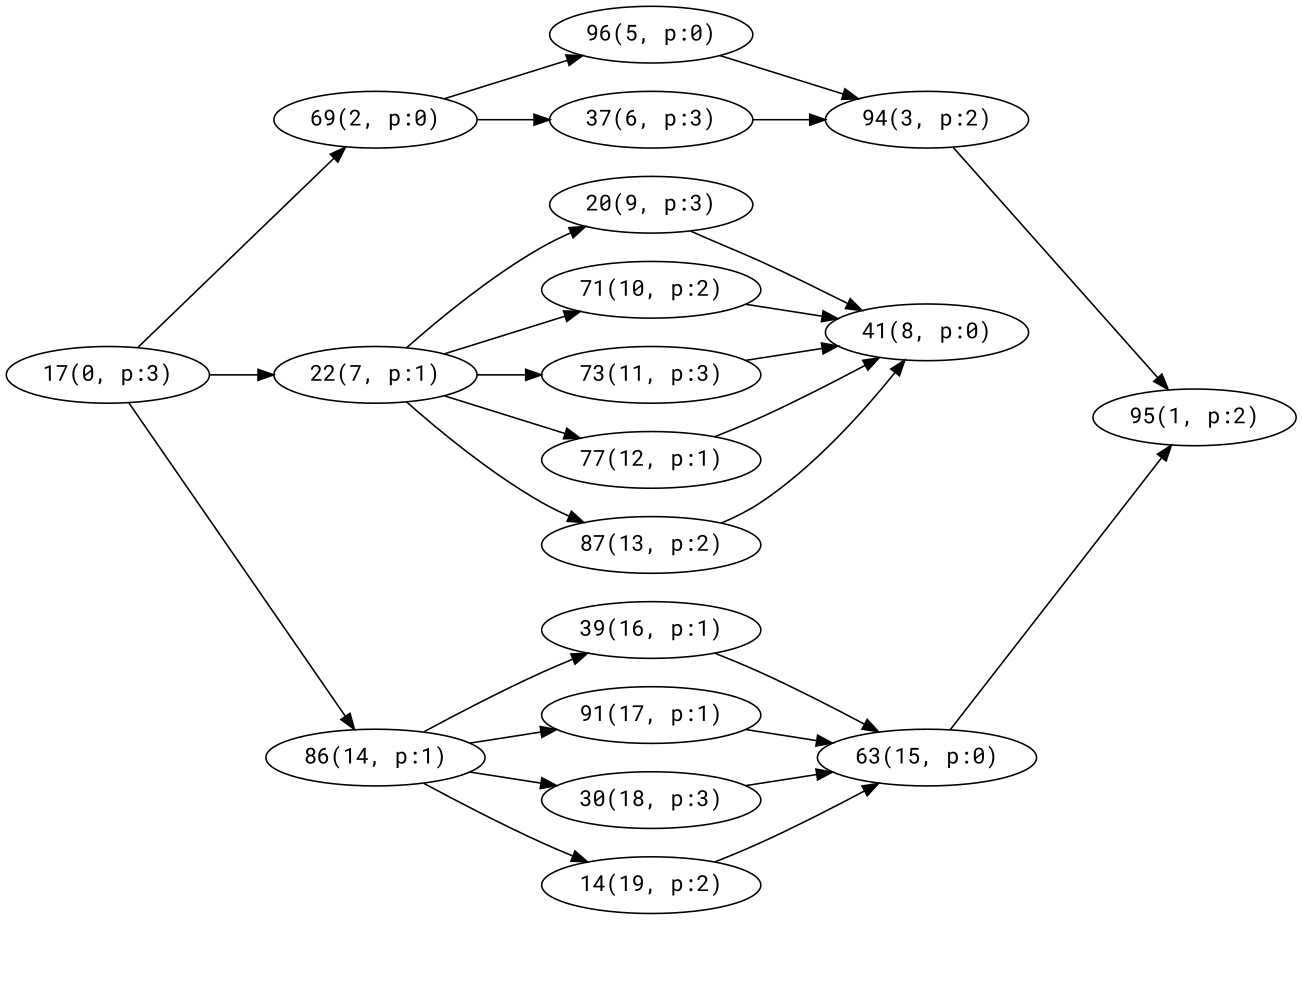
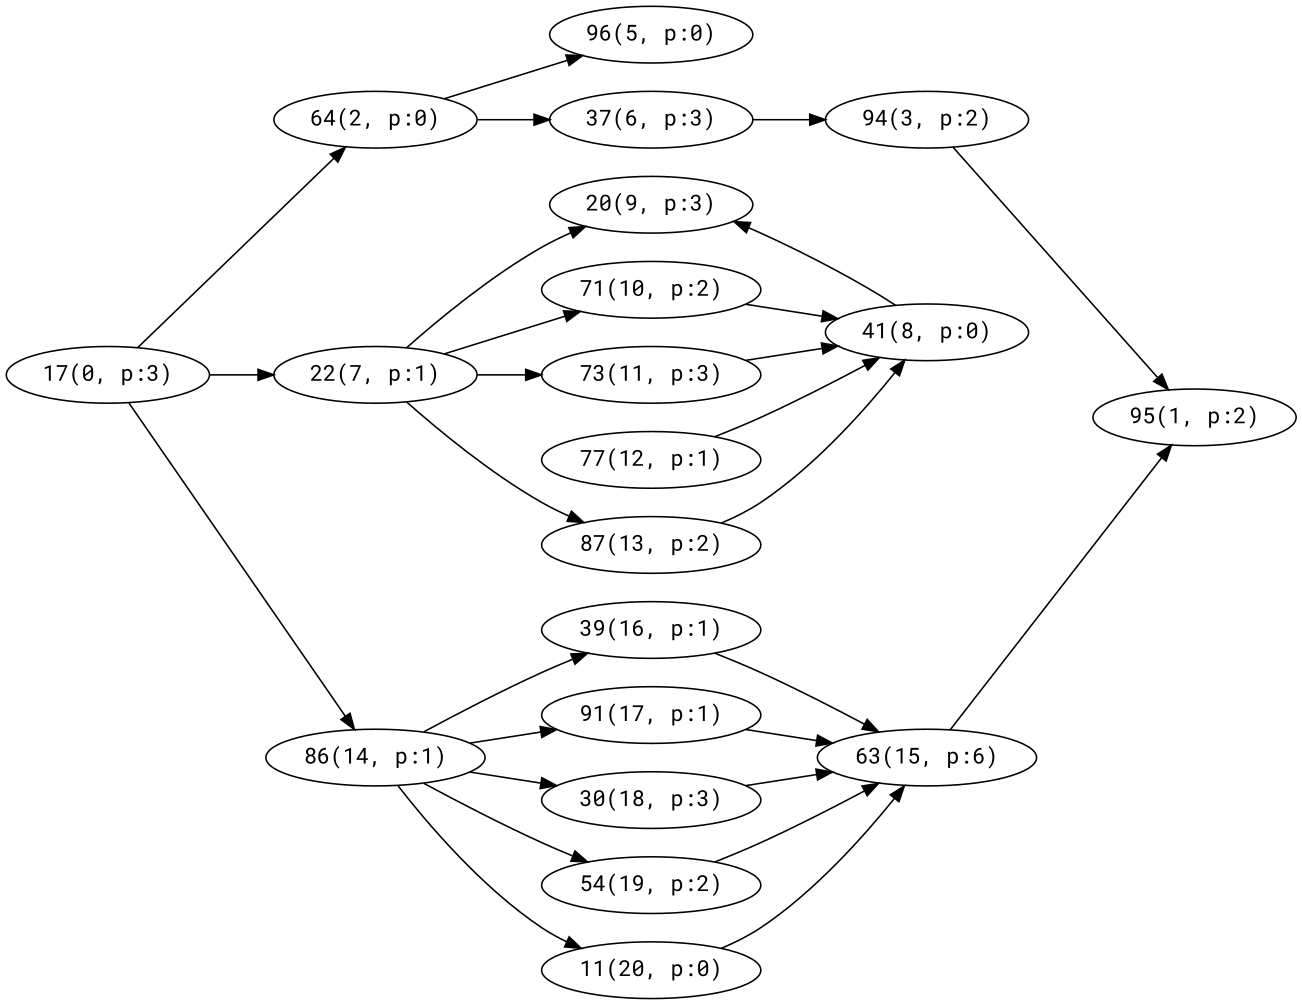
edge "96(5, p:0)" -> "94(3, p:2)": removed
node "69(2, p:0)": label "69(2, p:0)" -> "64(2, p:0)"
edge "20(9, p:3)" -> "41(8, p:0)": reversed
edge "22(7, p:1)" -> "77(12, p:1)": removed
node "63(15, p:0)": label "63(15, p:0)" -> "63(15, p:6)"
node "14(19, p:2)": label "14(19, p:2)" -> "54(19, p:2)"
node "11(20, p:0)": added
